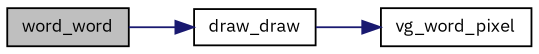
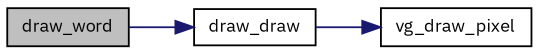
node "word_word": label "word_word" -> "draw_word"
node "vg_word_pixel": label "vg_word_pixel" -> "vg_draw_pixel"
